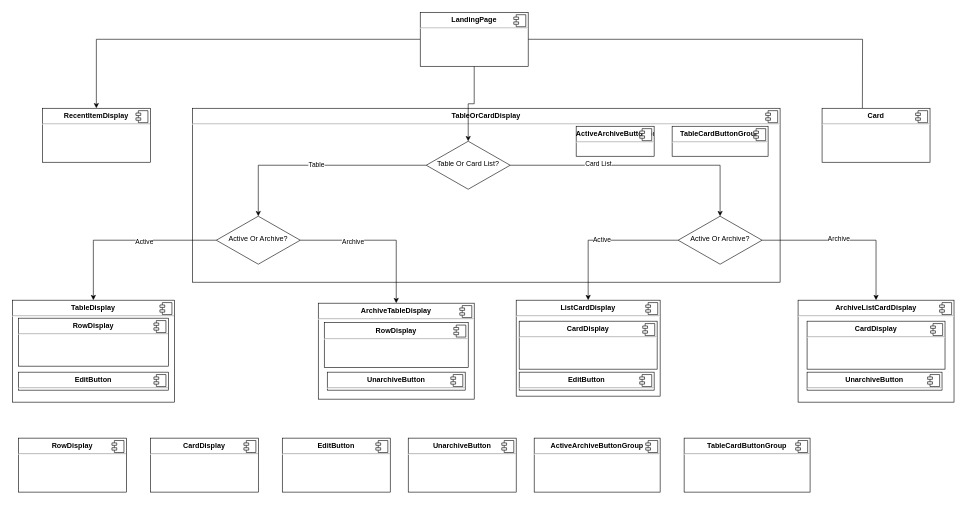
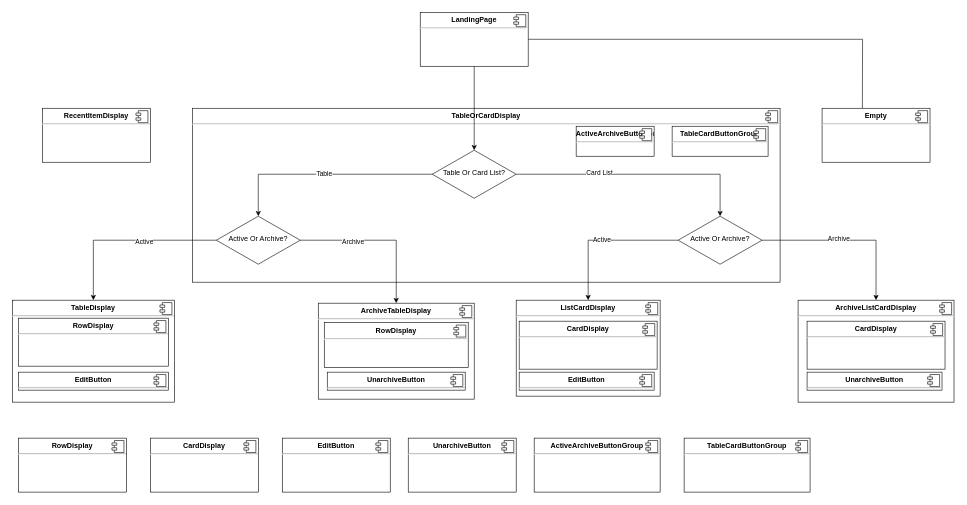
edge "LandingPage" -> "RecentItemDisplay": removed
node "Card": label "Card" -> "Empty"
node "Table Or Card List?": moved (468, 165) -> (474, 174)
